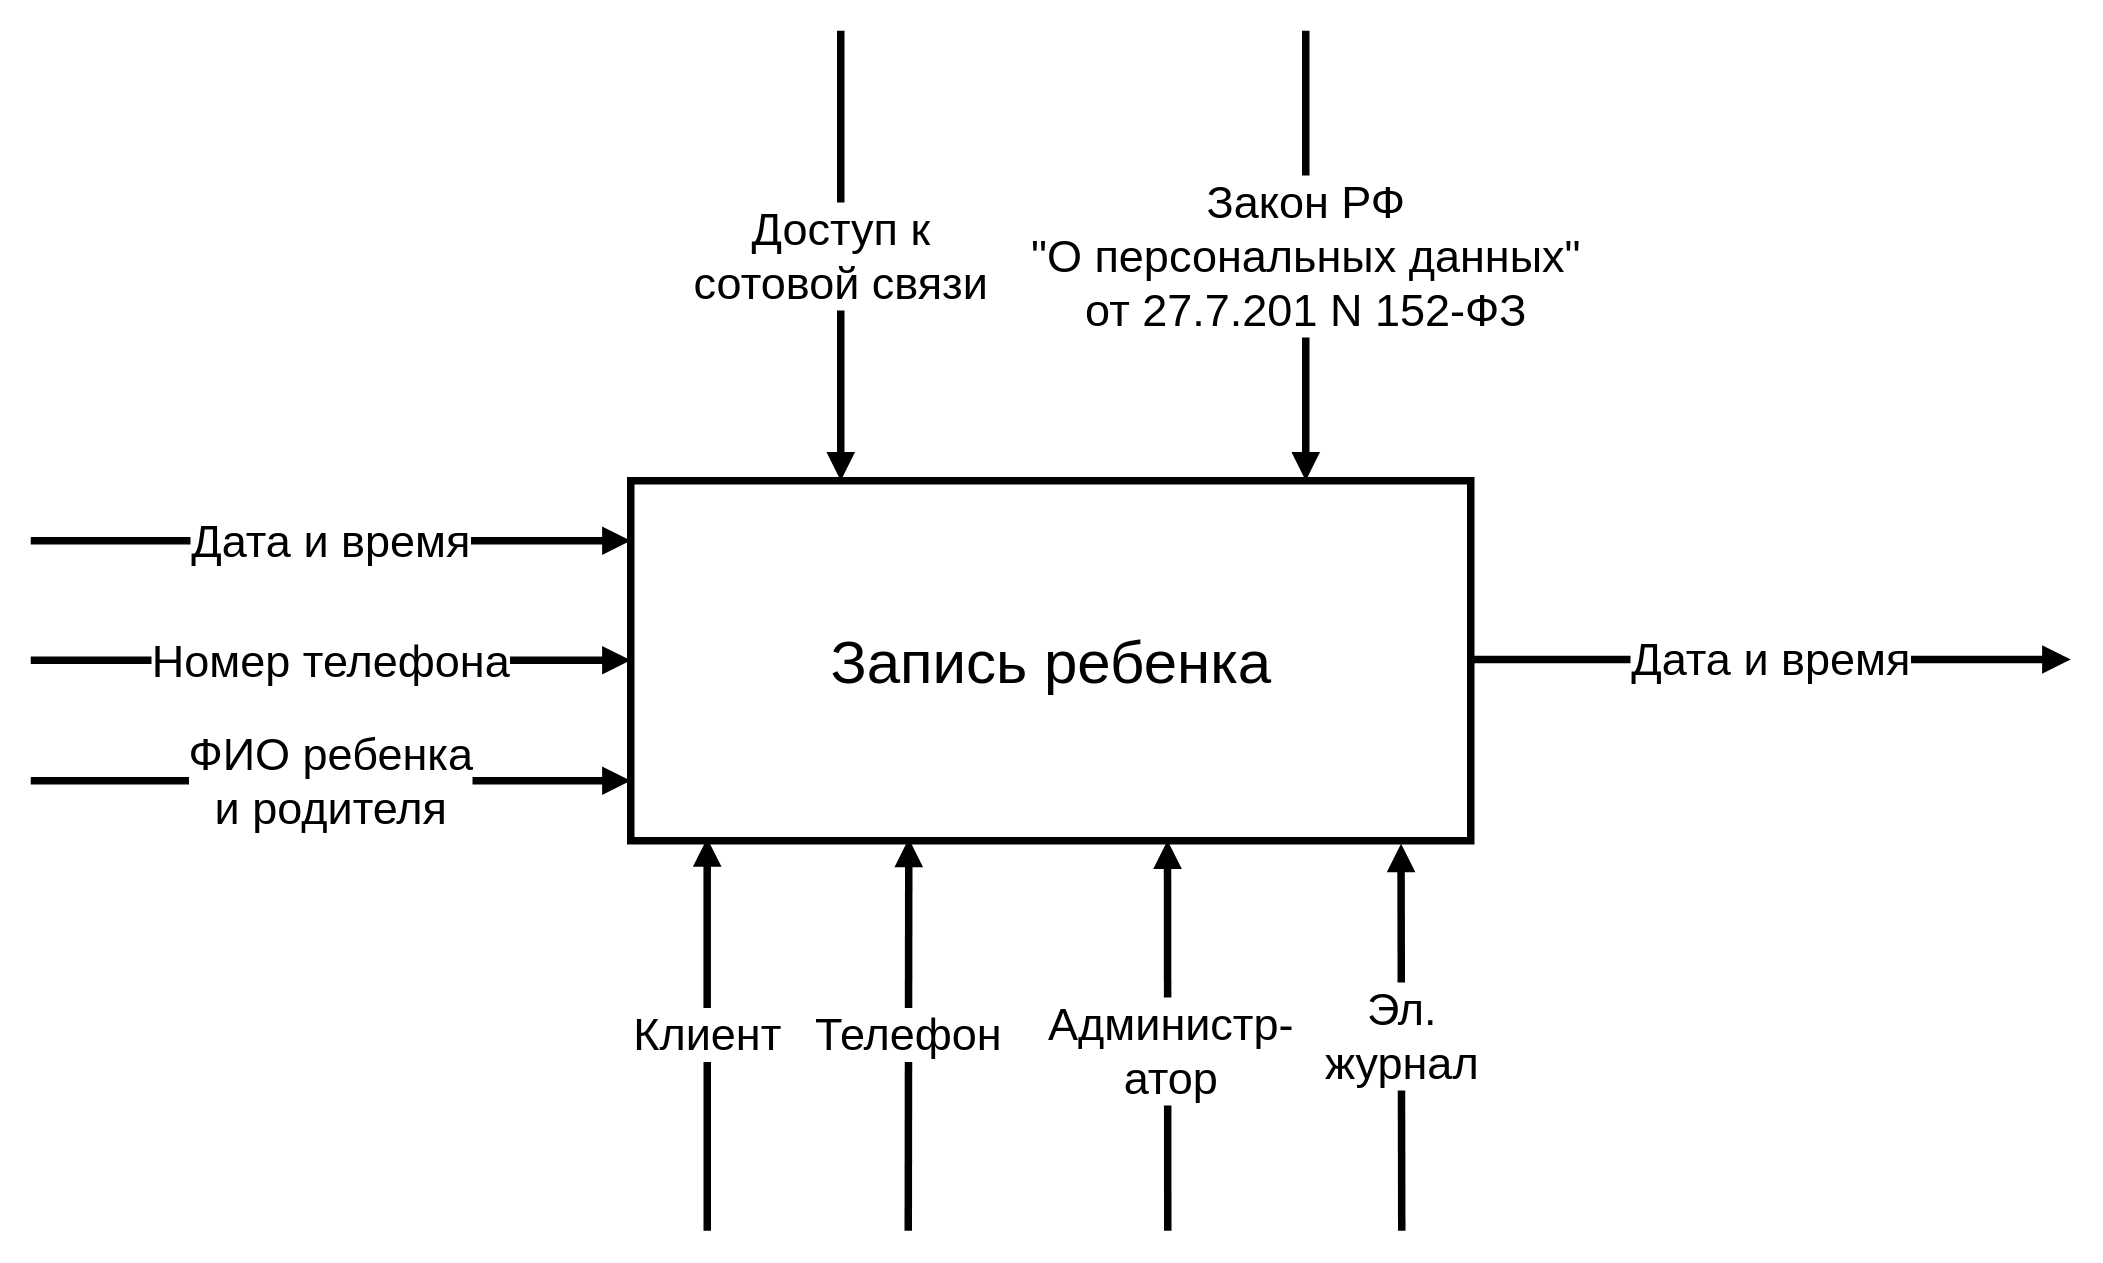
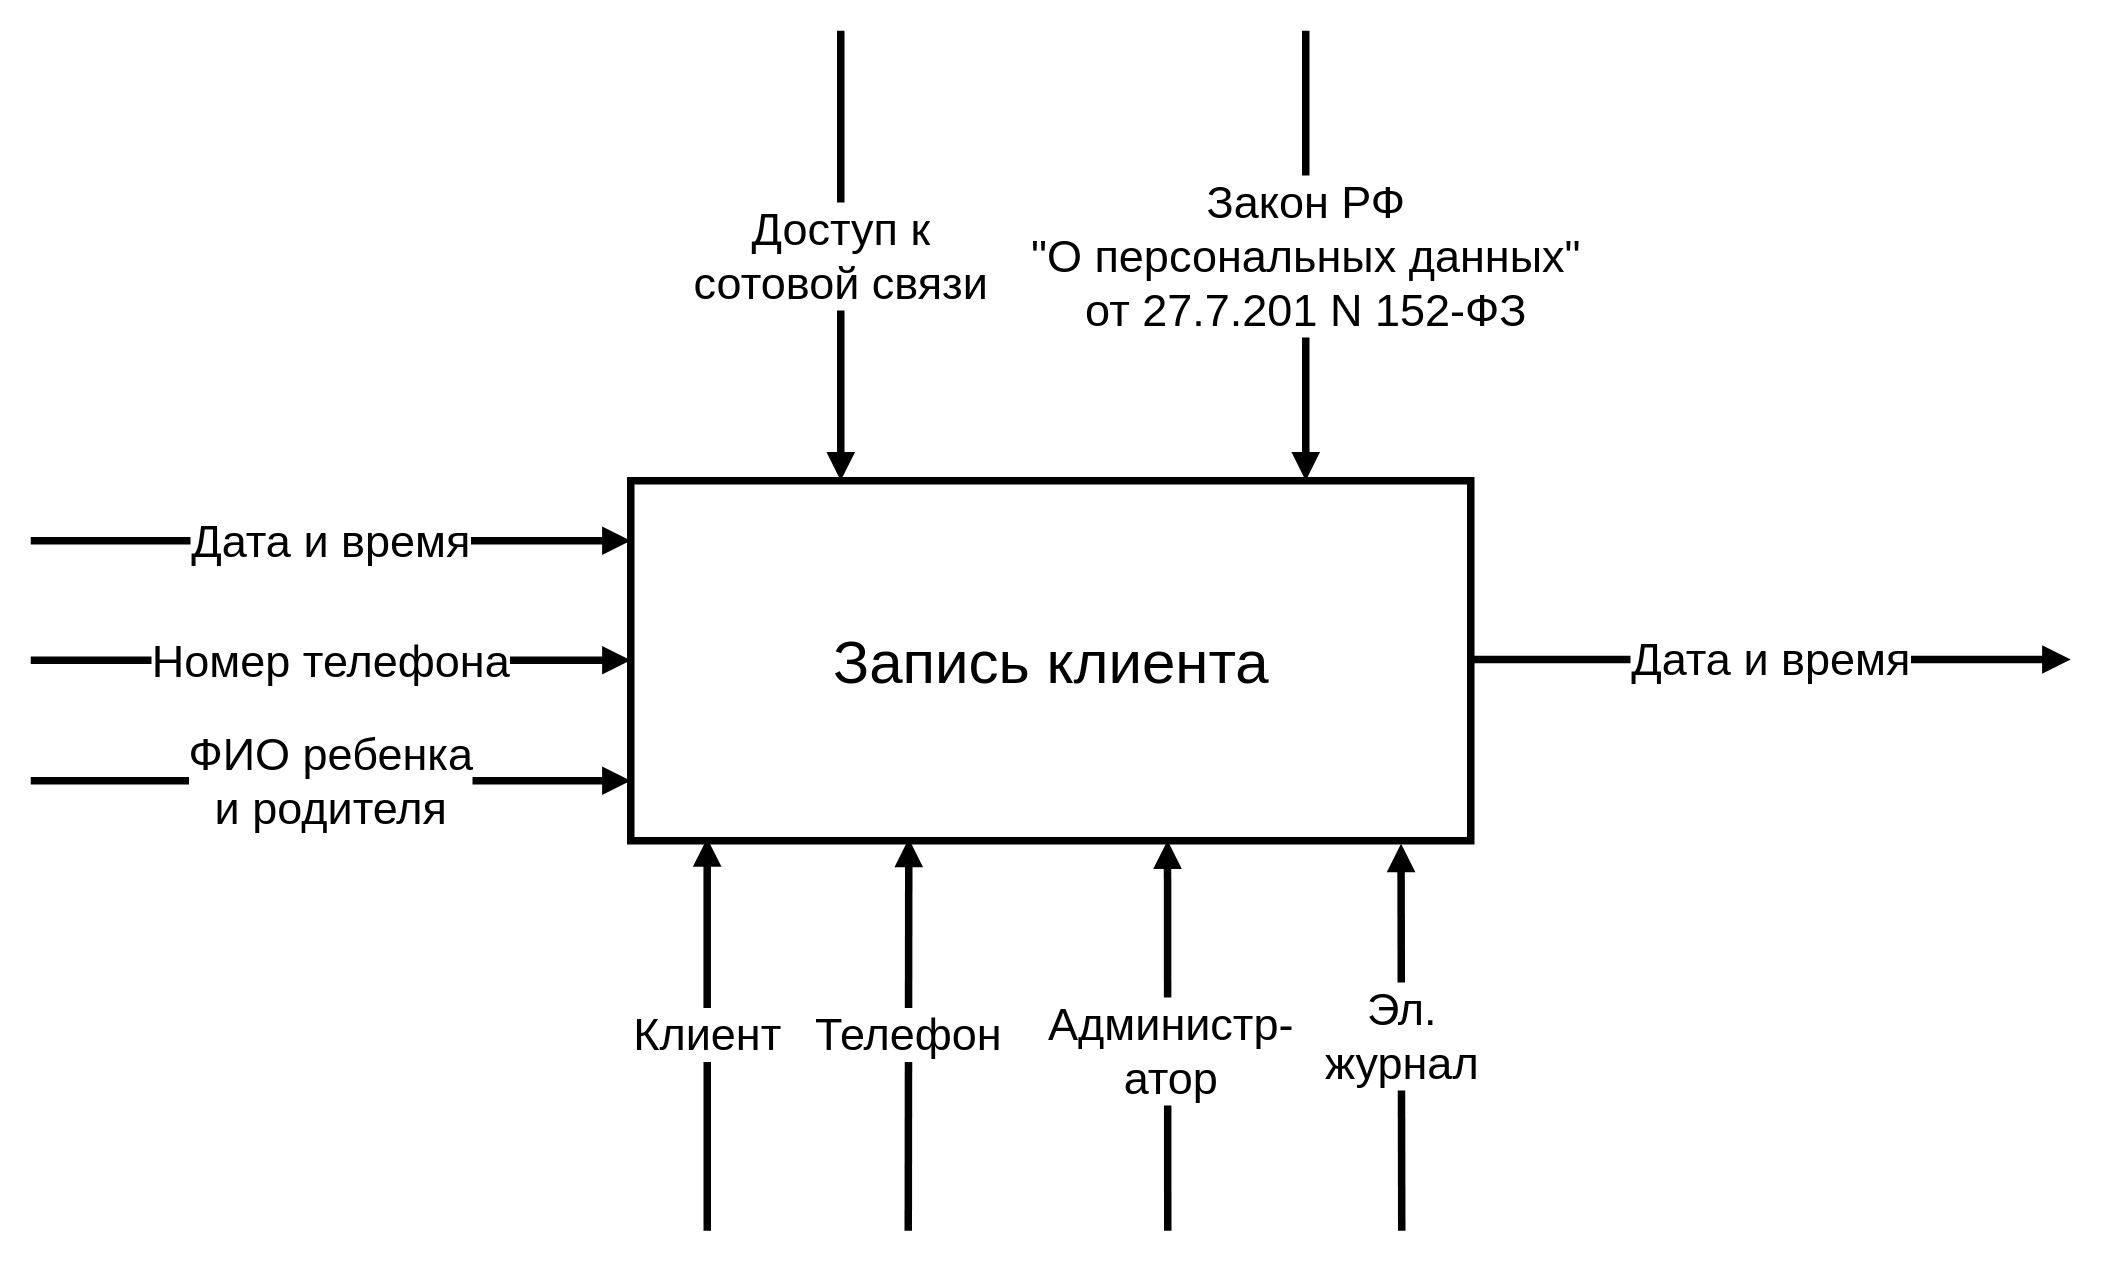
node "Запись ребенка": label "Запись ребенка" -> "Запись клиента"
